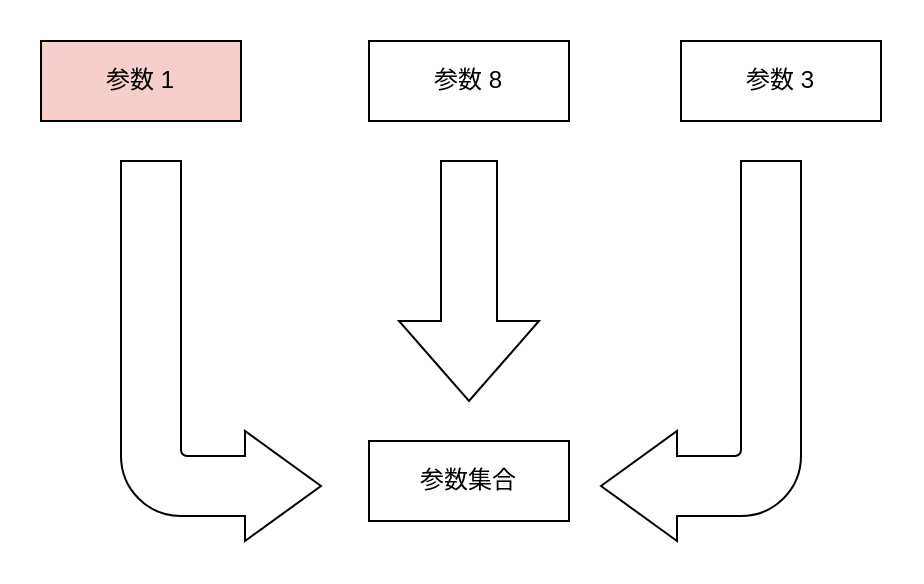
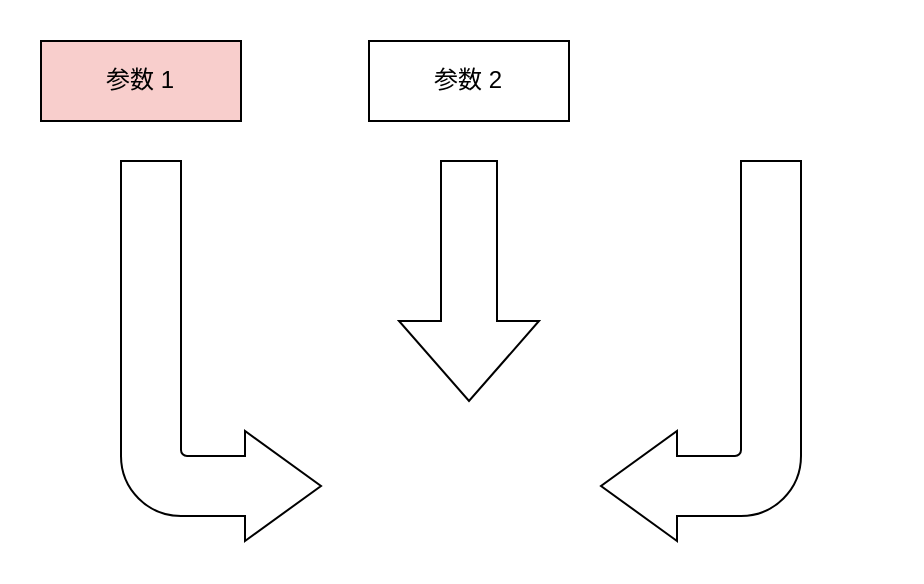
node "参数 8": label "参数 8" -> "参数 2"
node "参数 3": removed
node "参数集合": removed
